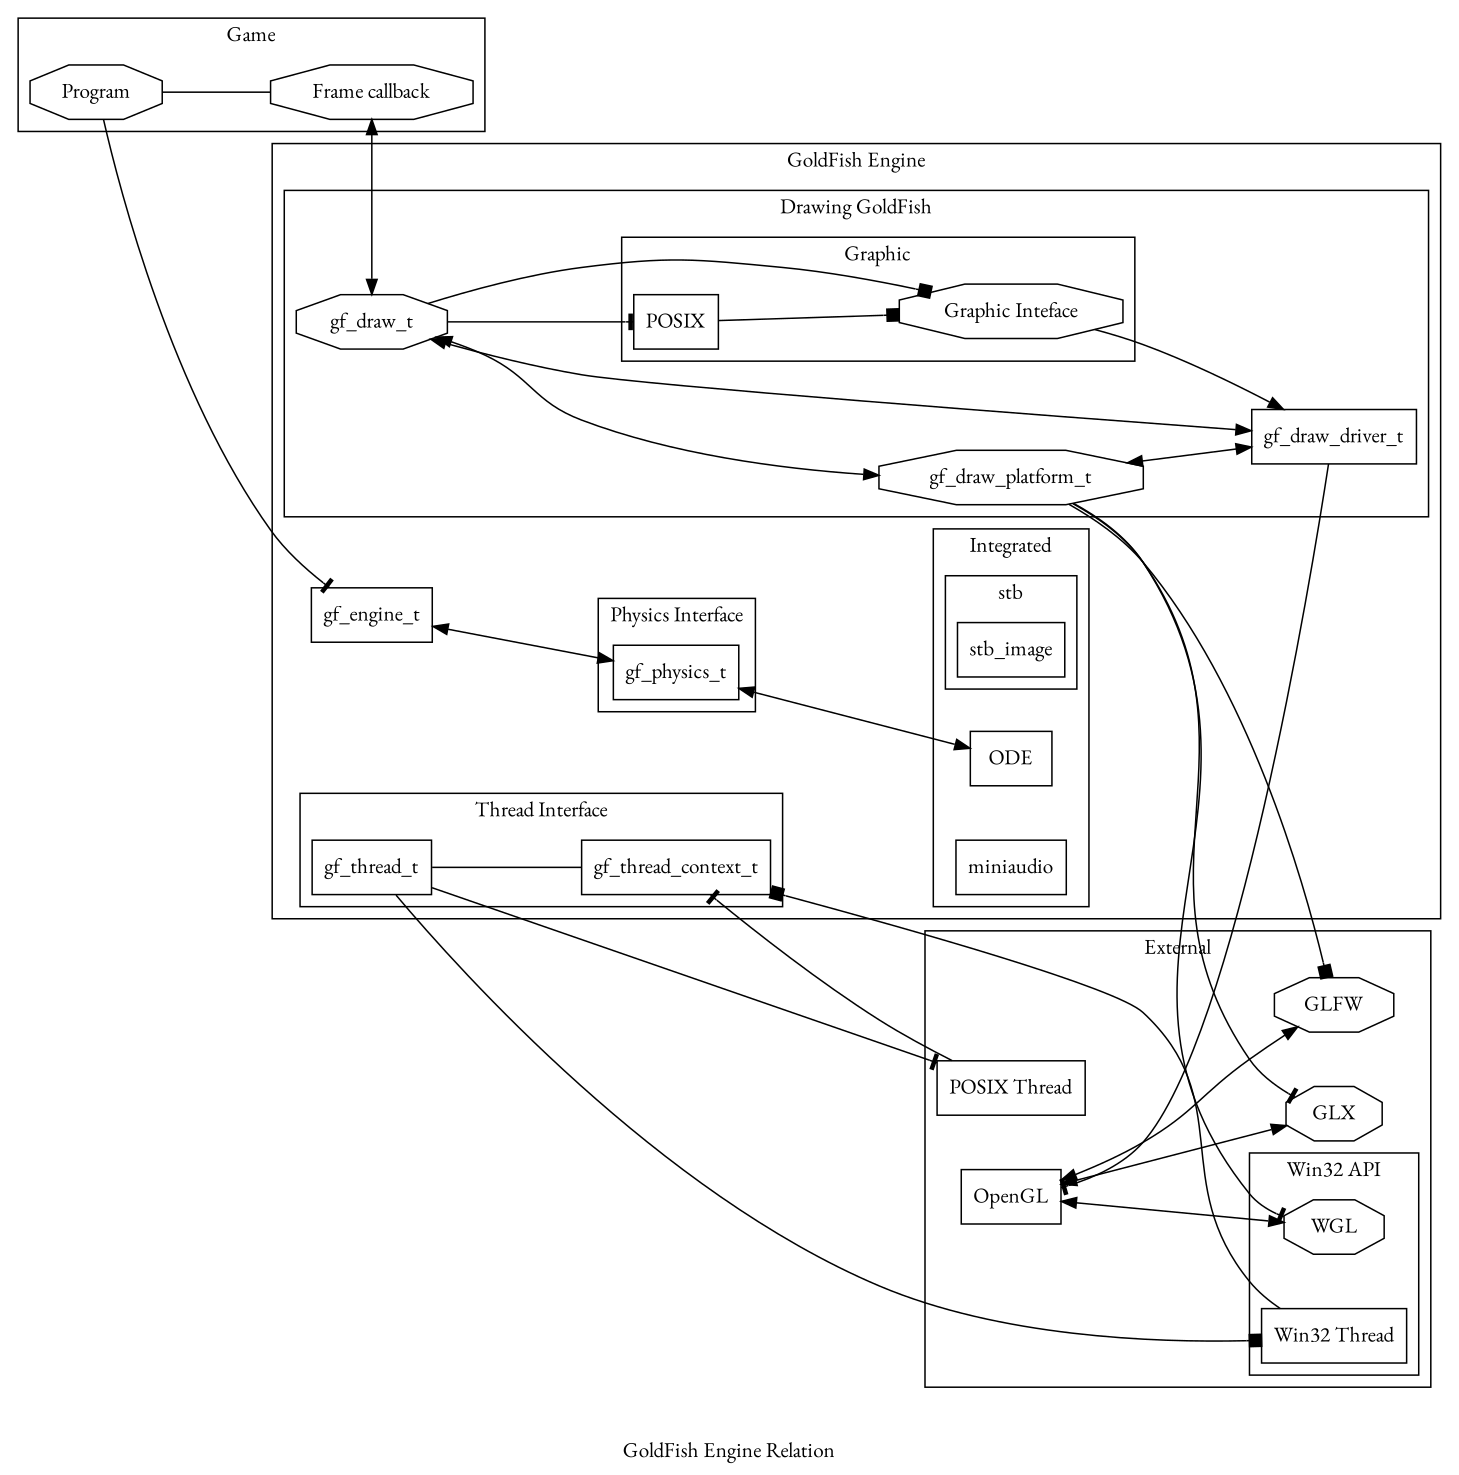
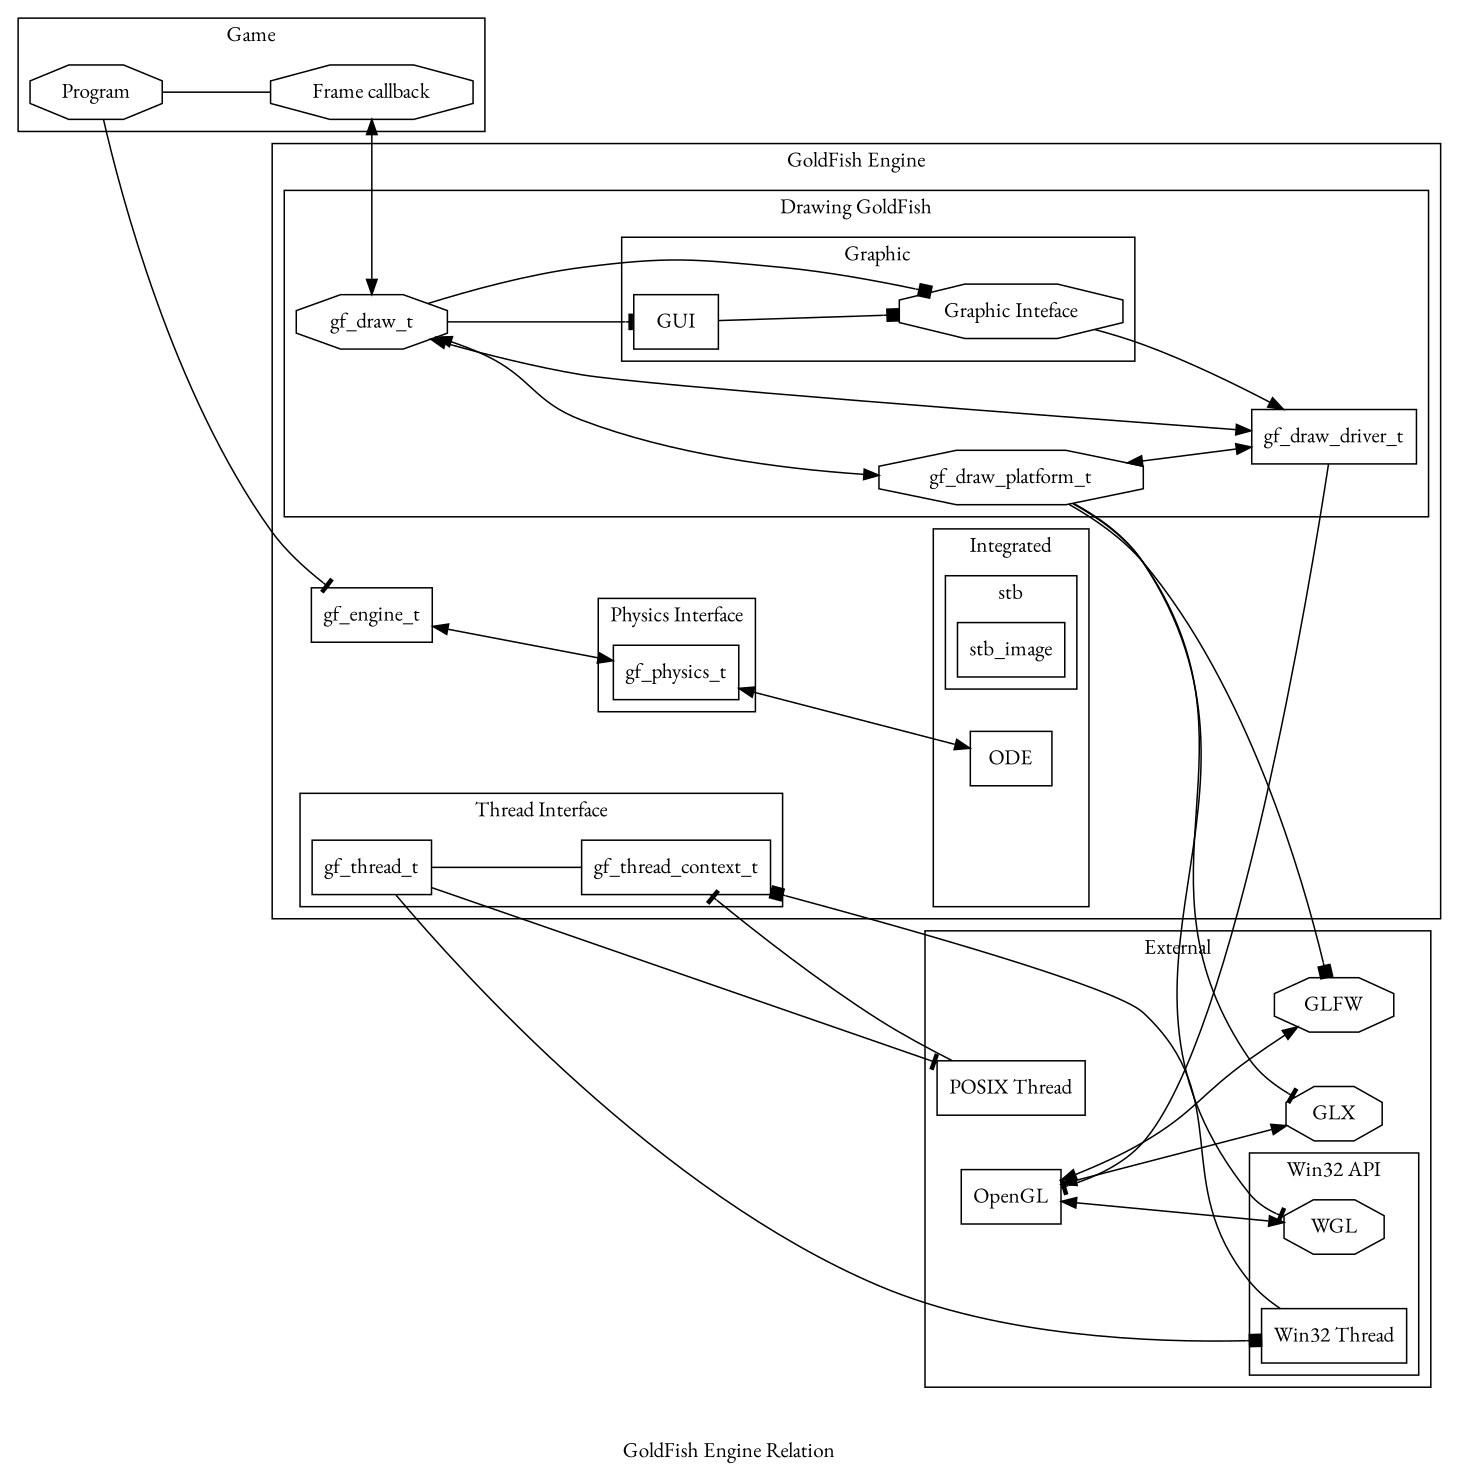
node "POSIX": label "POSIX" -> "GUI"
node "miniaudio": removed
